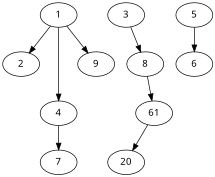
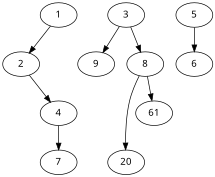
edge "1" -> "9": now "3" -> "9"
edge "1" -> "4": now "2" -> "4"
edge "61" -> "20": now "8" -> "20"
